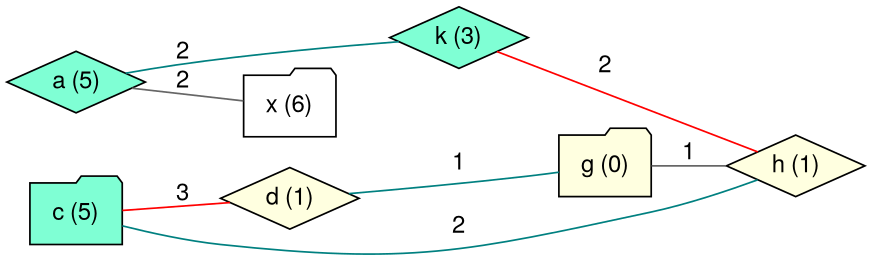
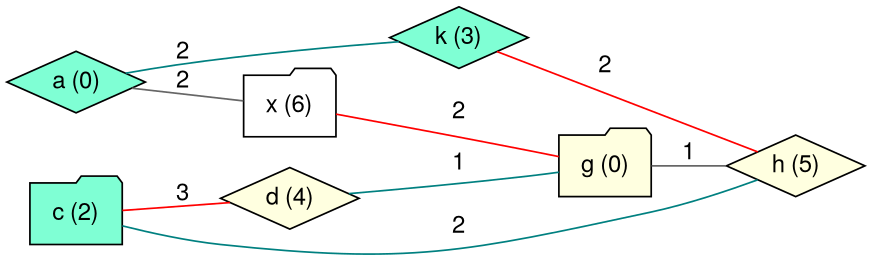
node "a (5)": label "a (5)" -> "a (0)"
edge "x (6)" -- "g (0)": added, label "2"
node "h (1)": label "h (1)" -> "h (5)"
node "d (1)": label "d (1)" -> "d (4)"
node "c (5)": label "c (5)" -> "c (2)"
